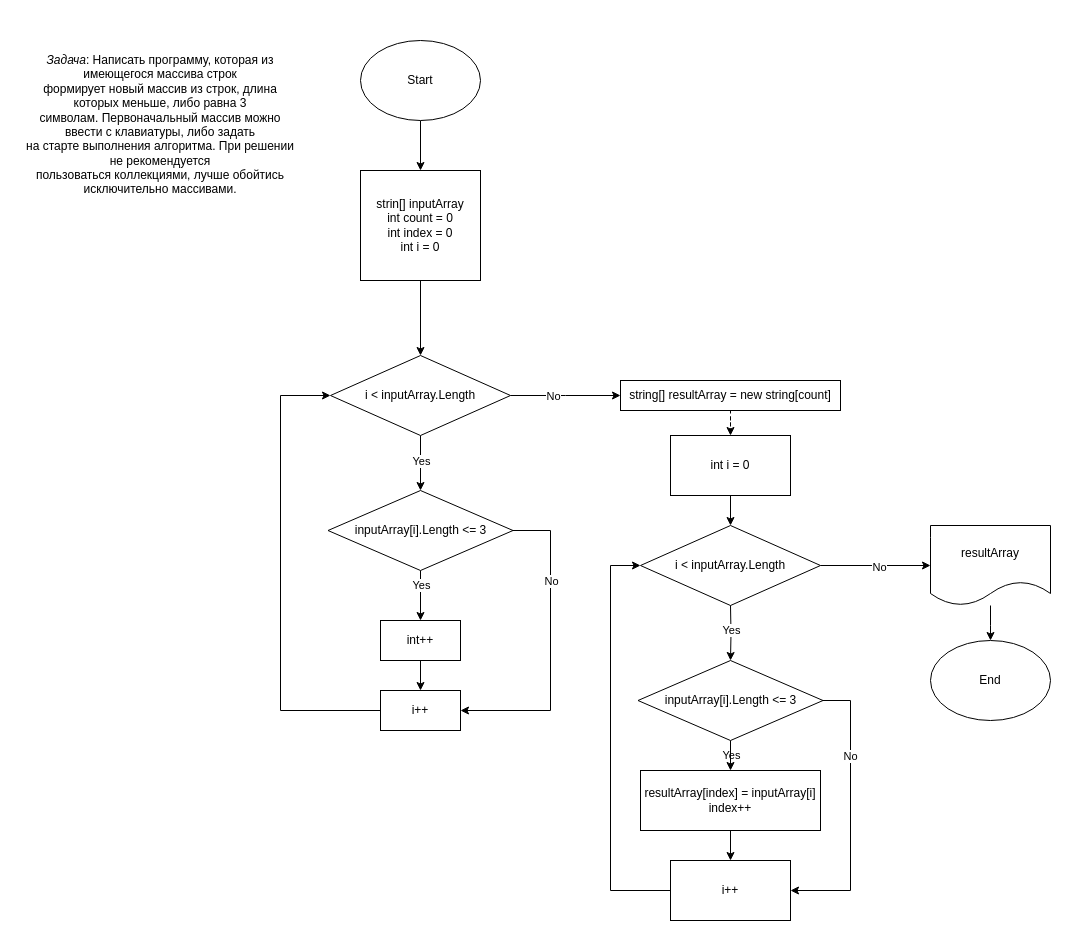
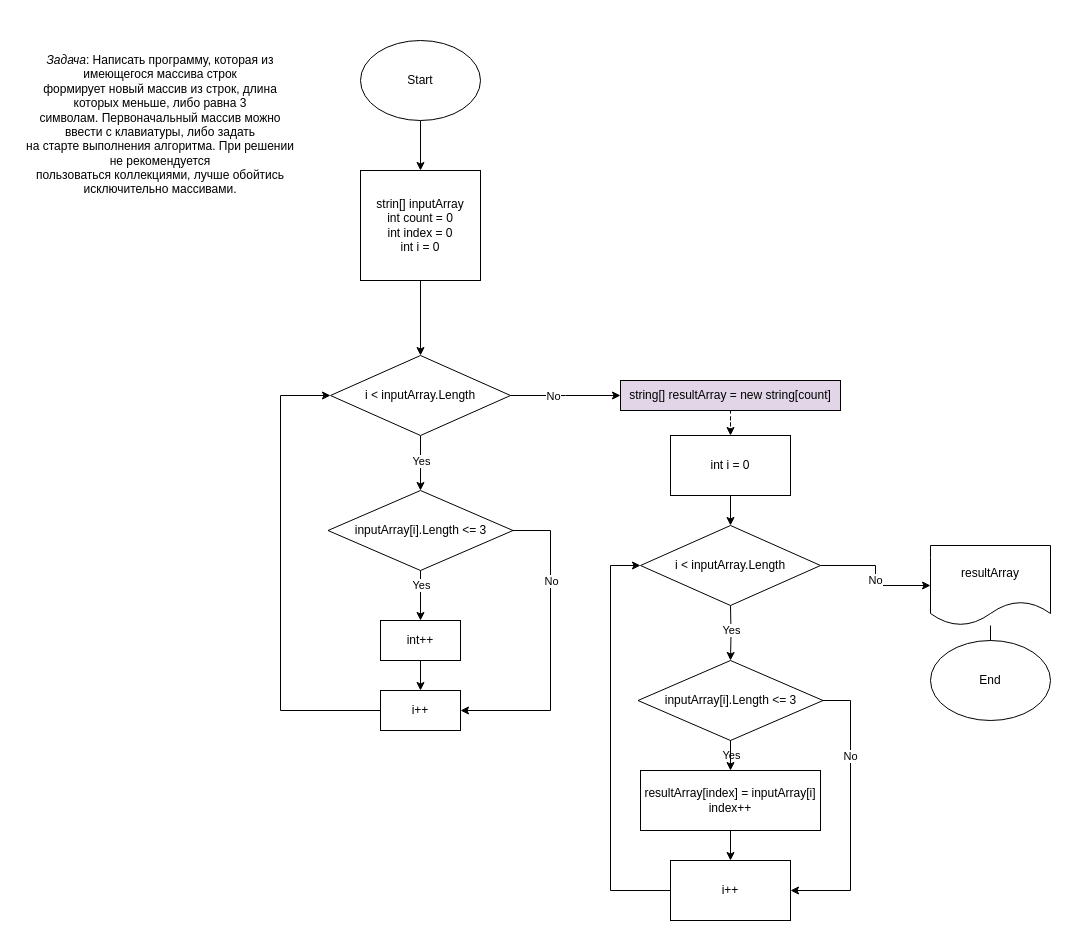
node "string[] resultArray = new string[count]": fillcolor #ffffff -> #e1d5e7
node "resultArray": moved (991, 566) -> (991, 586)
